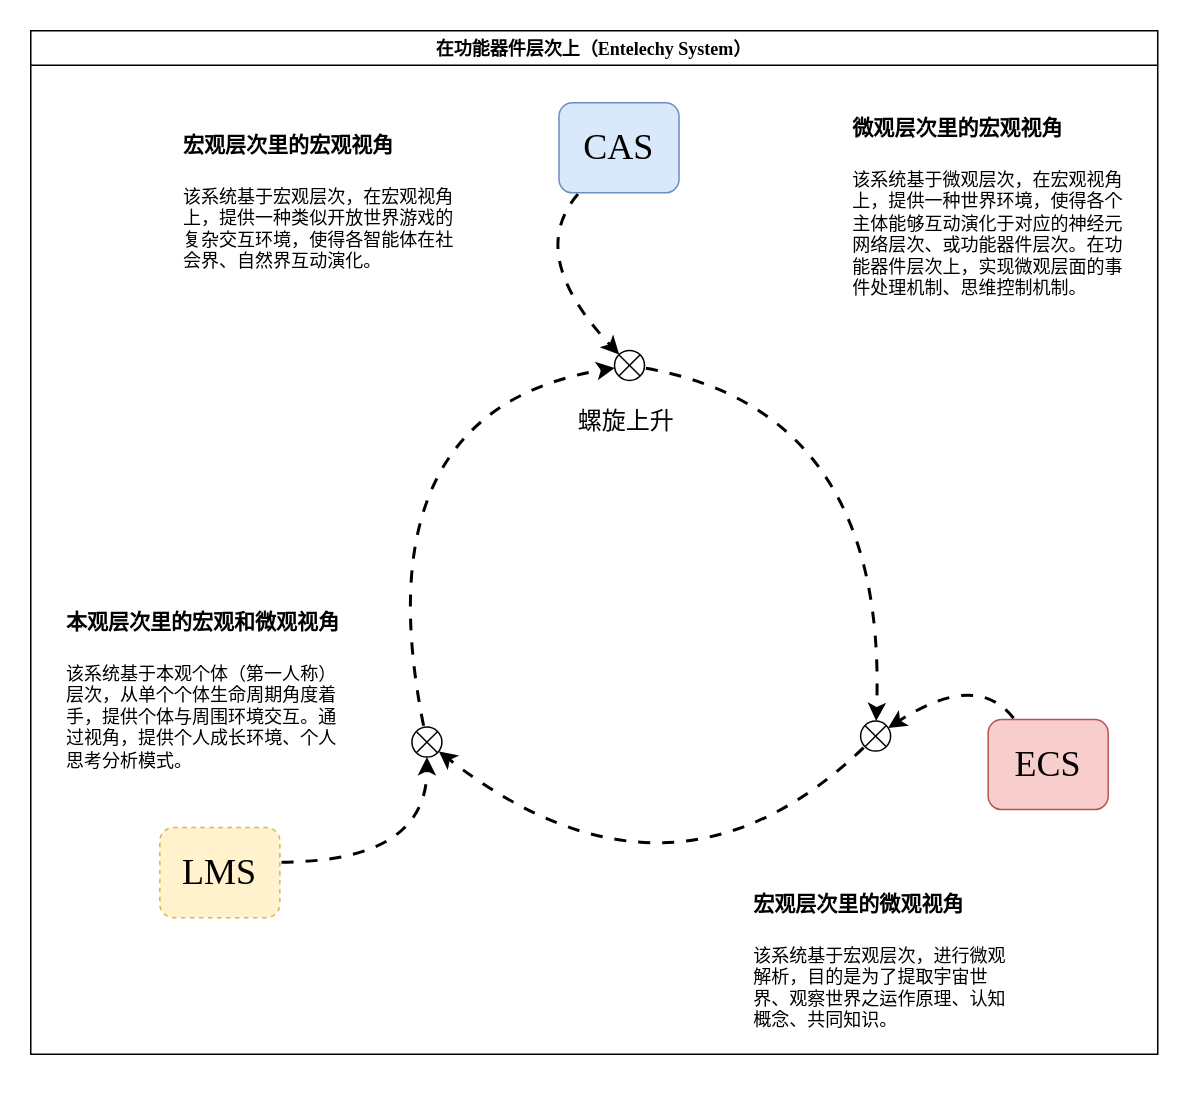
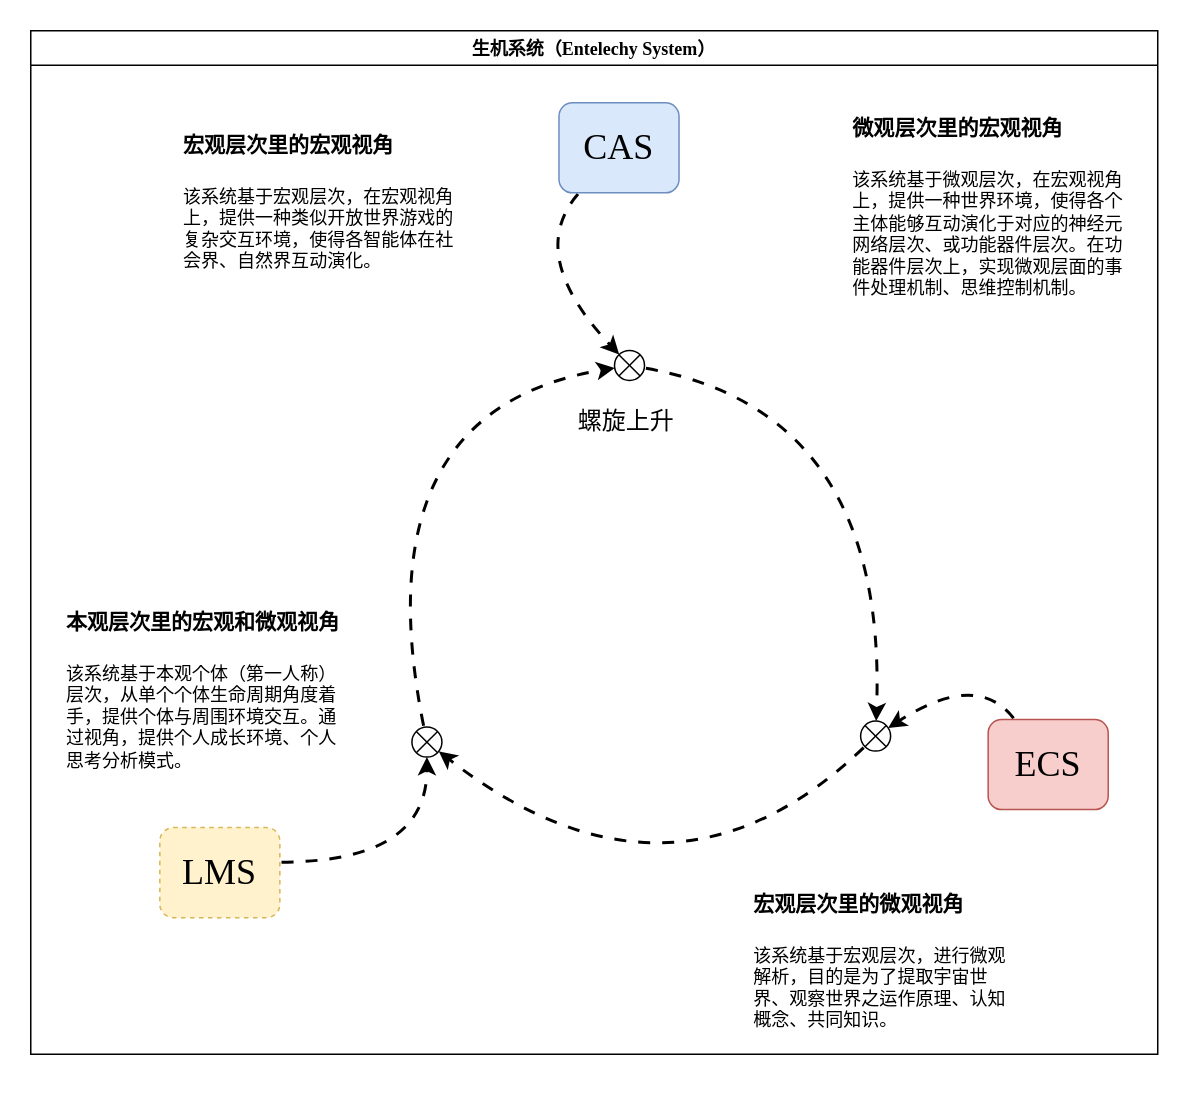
node "在功能器件层次上（Entelechy System）": label "在功能器件层次上（Entelechy System）" -> "生机系统（Entelechy System）"
